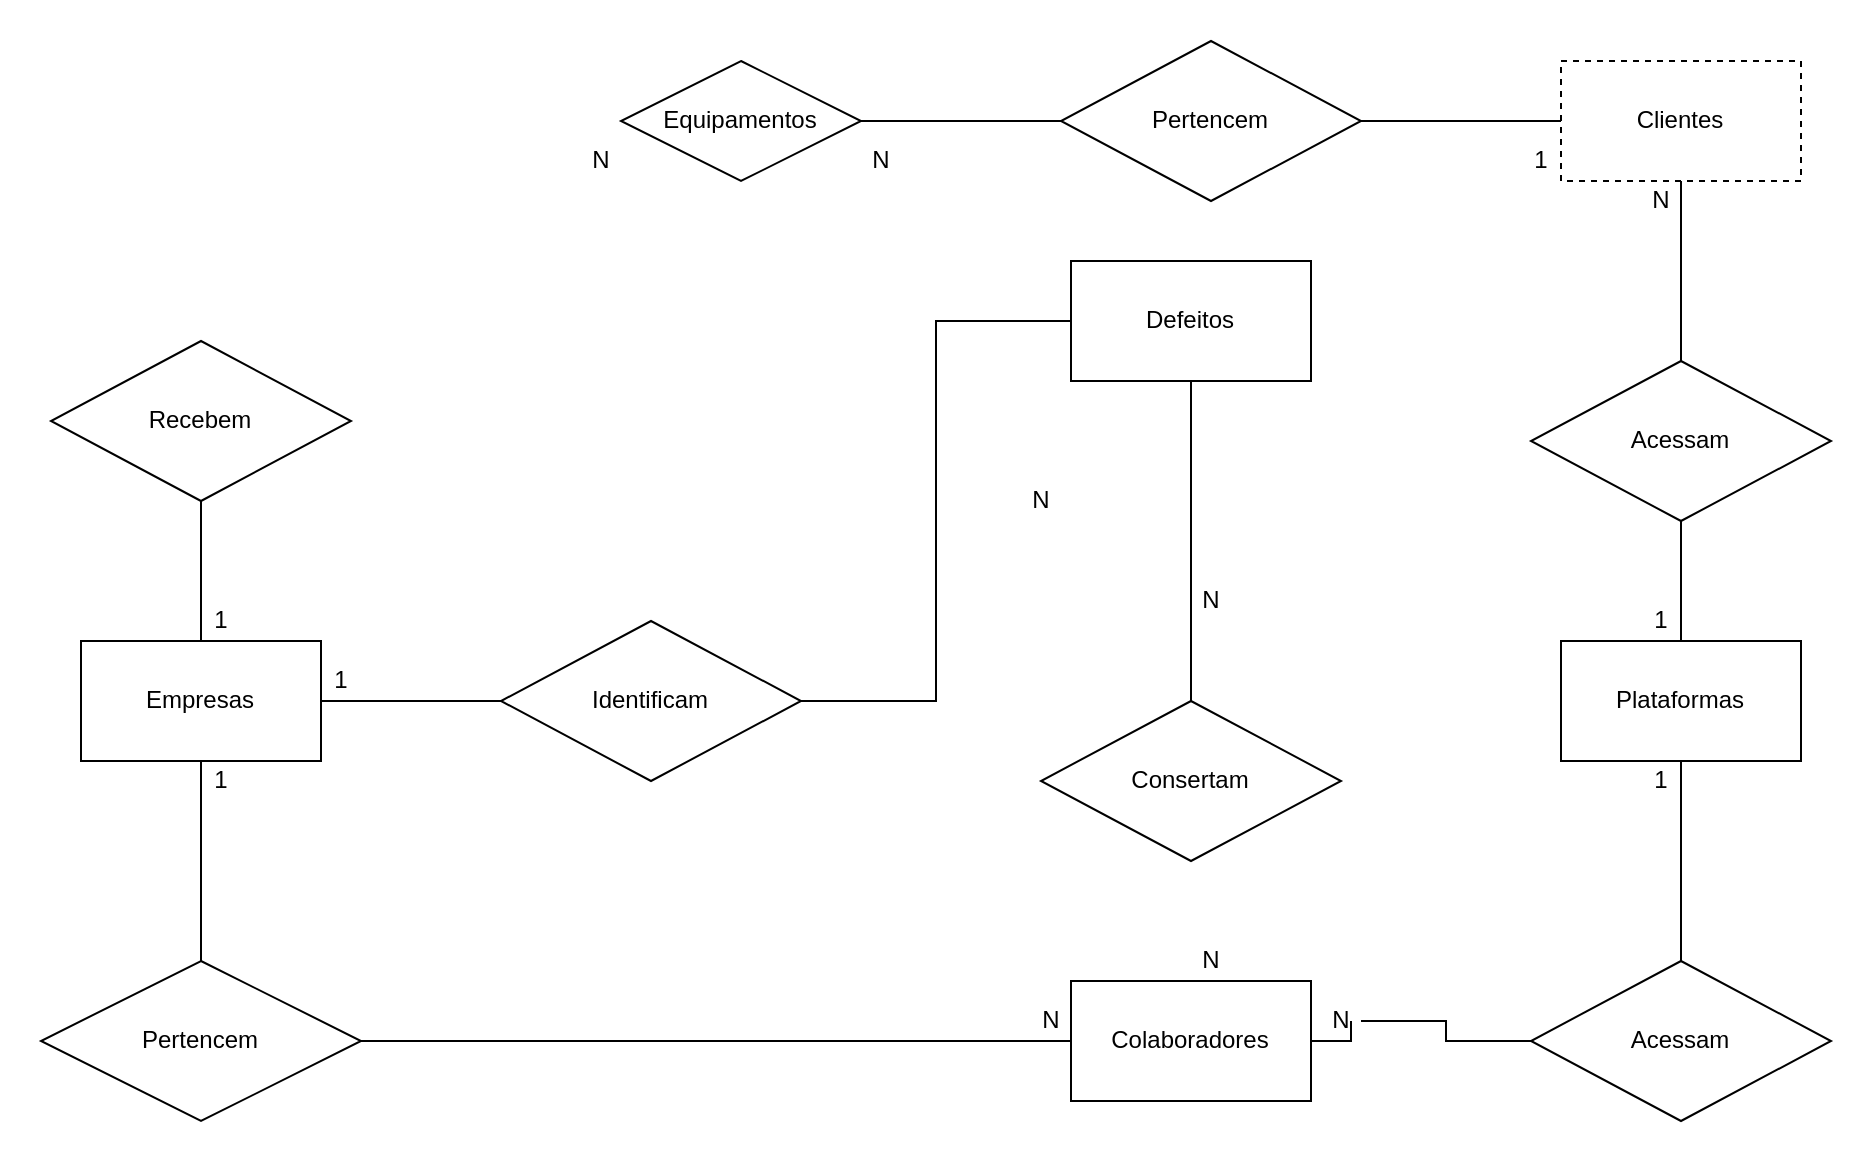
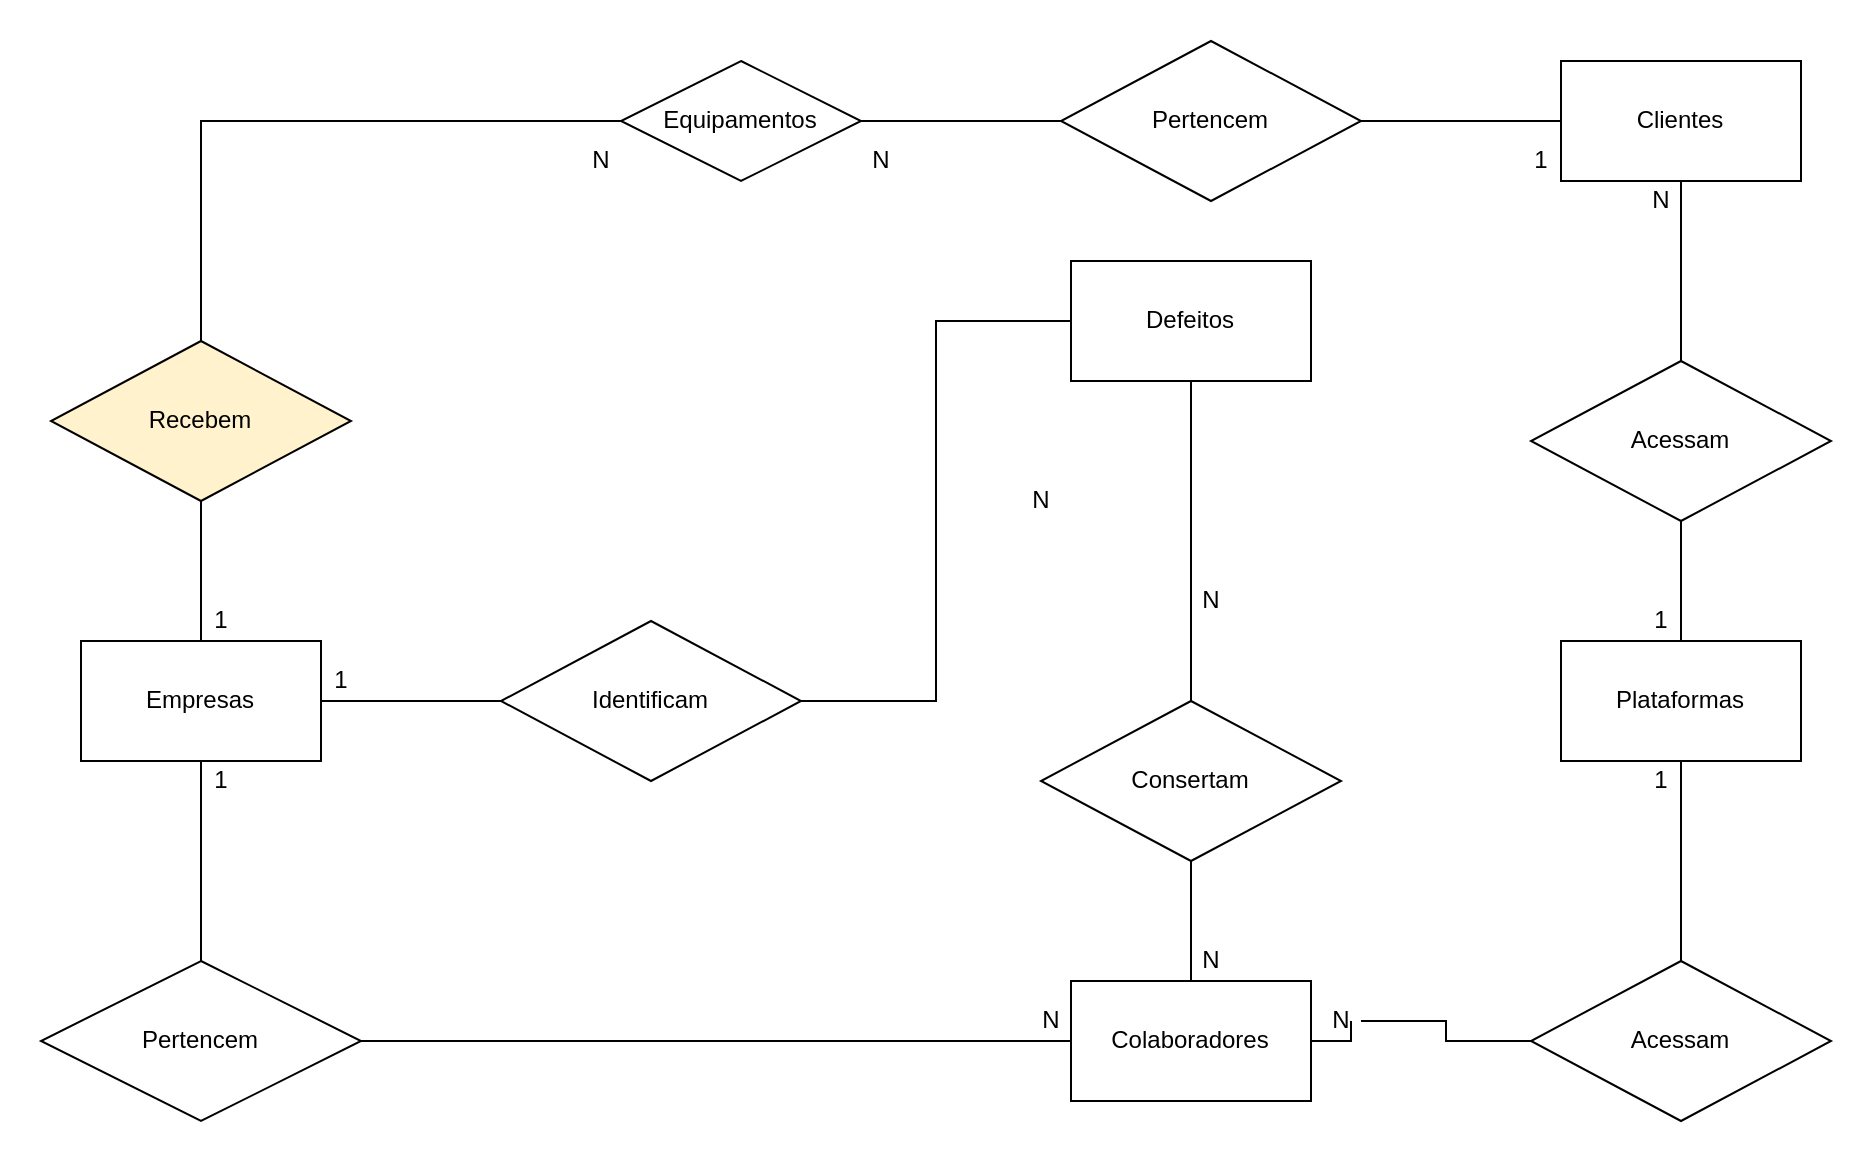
edge "Equipamentos" -- "Recebem": added
node "Clientes": style dashed -> solid
node "Recebem": fillcolor #ffffff -> #fff2cc
edge "Consertam" -- "Colaboradores": added
